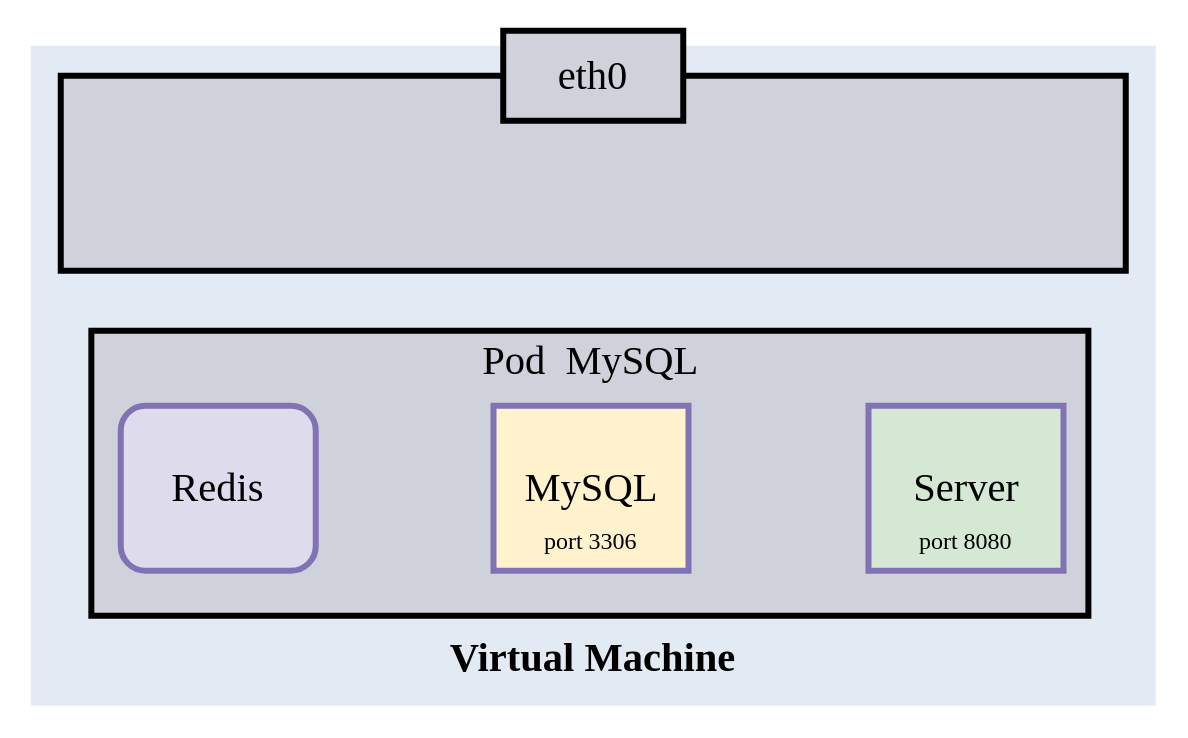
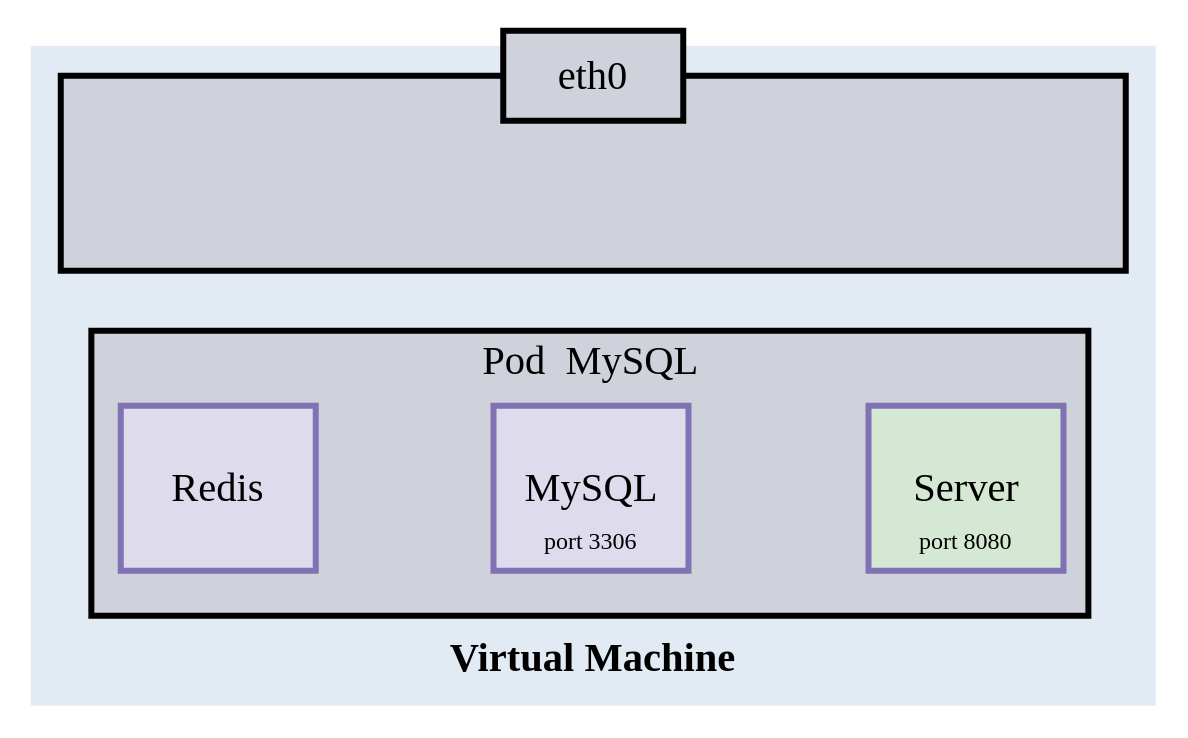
node "Redis": shape rounded rectangle -> rectangle
node "MySQL": fillcolor #fff2cc -> #dedbed
